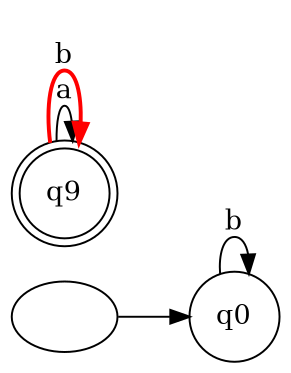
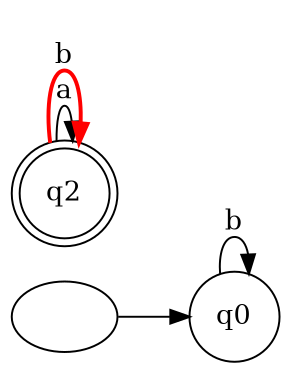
node "q9": label "q9" -> "q2"
